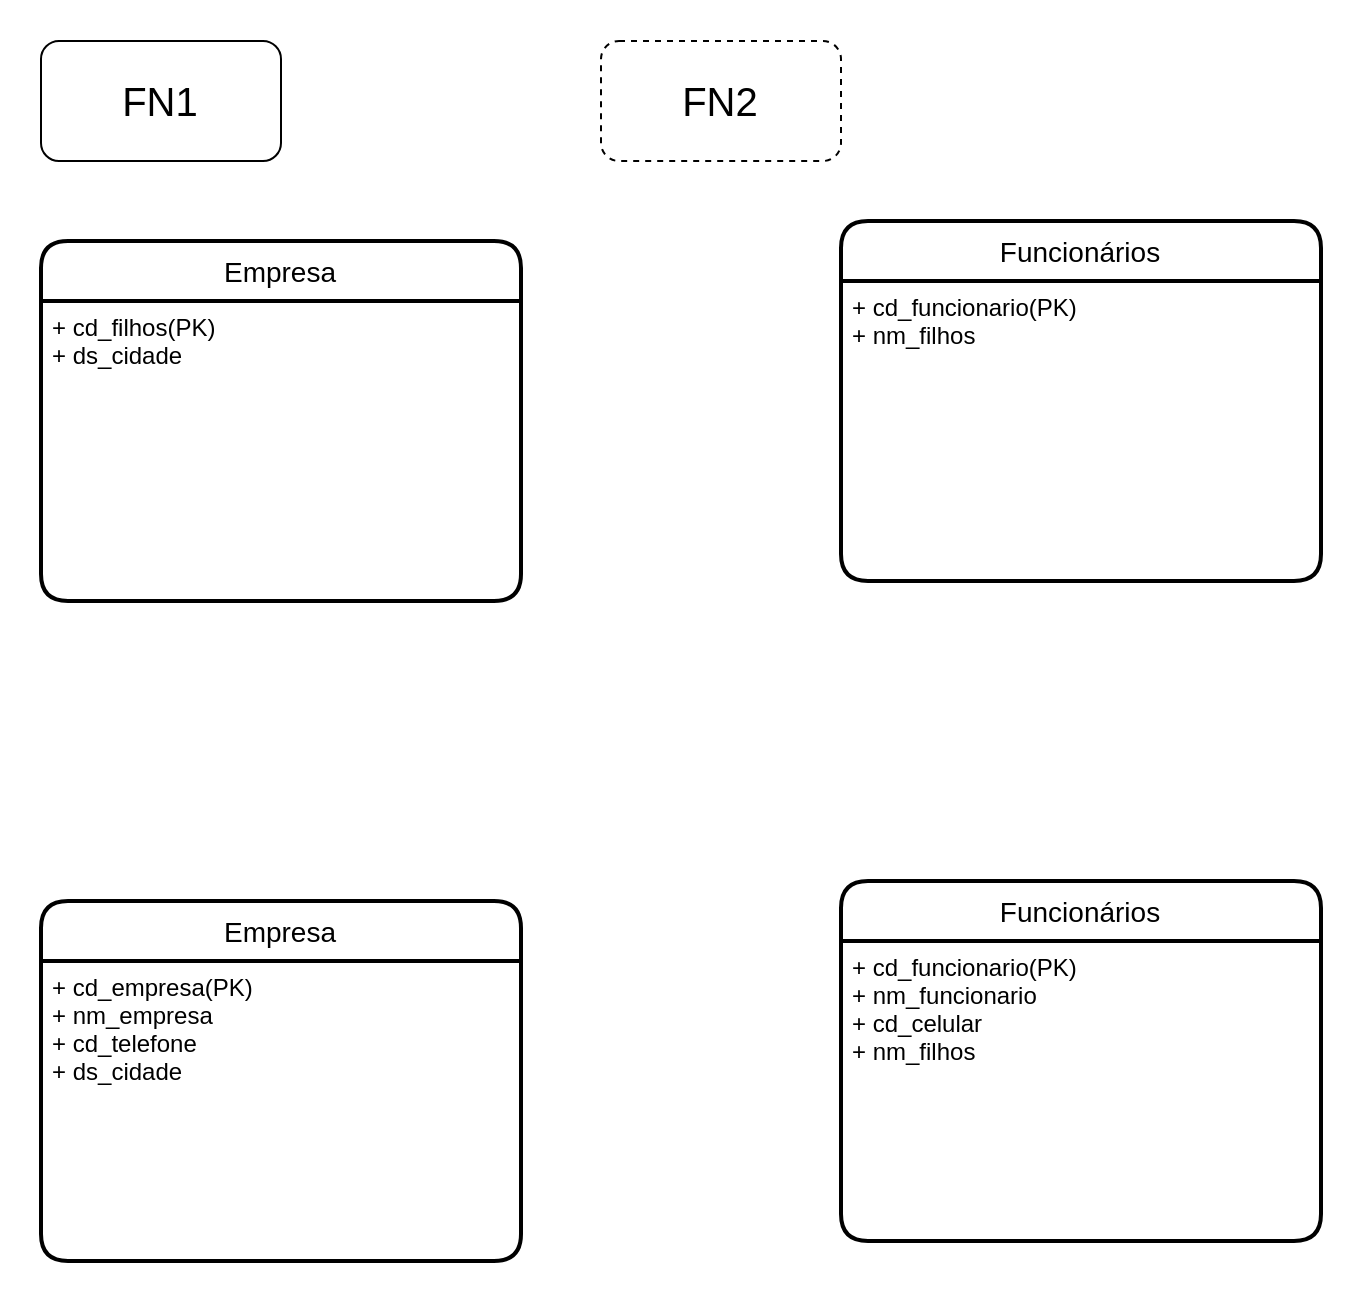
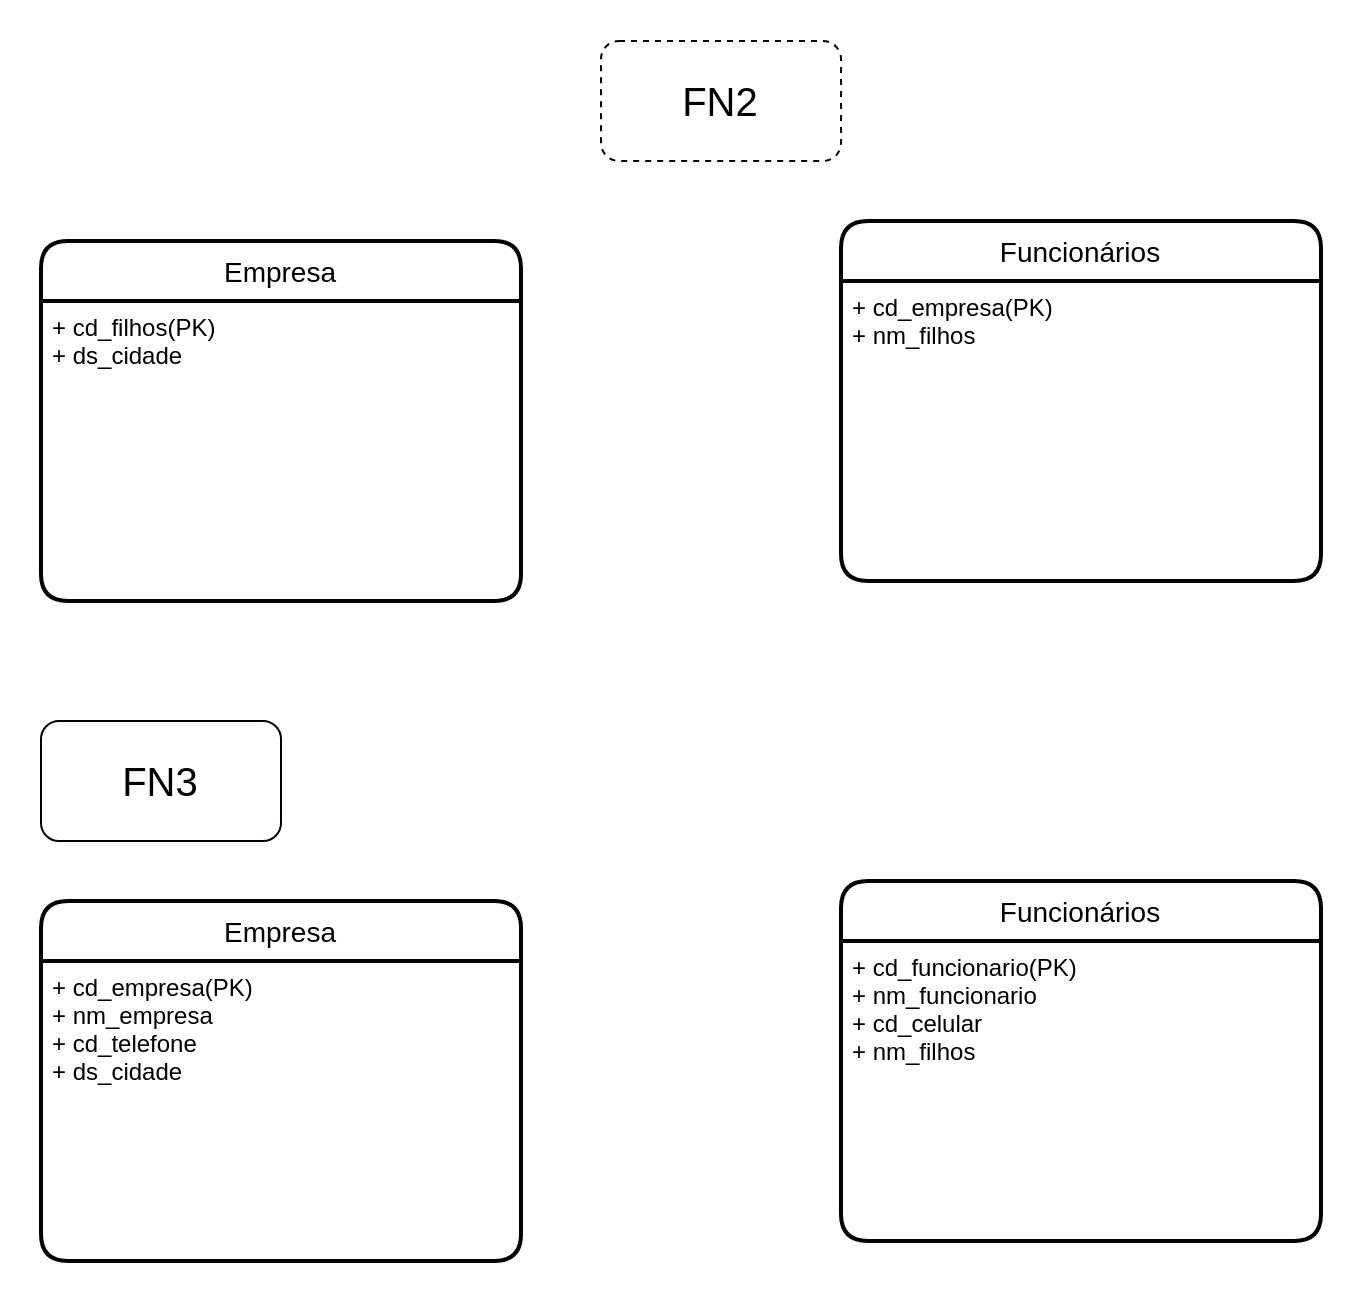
node "FN1": removed
node "+ cd_funcionario(PK) + nm_filhos": label "+ cd_funcionario(PK) + nm_filhos" -> "+ cd_empresa(PK) + nm_filhos"
node "FN3": added
